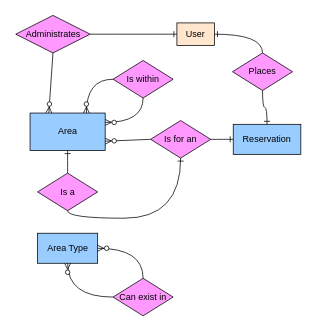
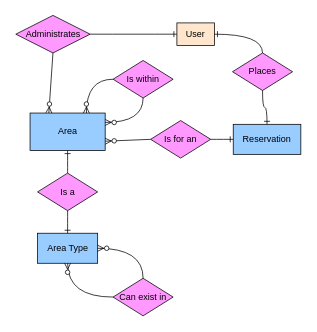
edge "Is a" -> "Is for an": now "Is a" -> "Area Type"
